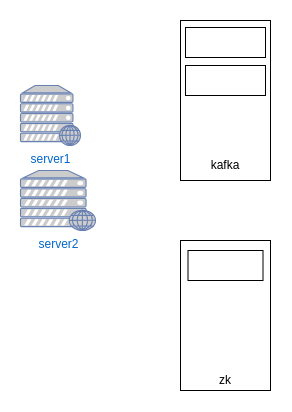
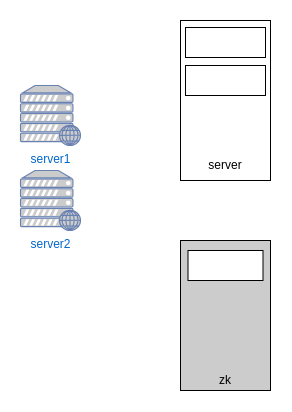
node "kafka": label "kafka" -> "server"
node "server2": size 75x60 -> 60x60
node "zk": fillcolor #ffffff -> #cccccc
